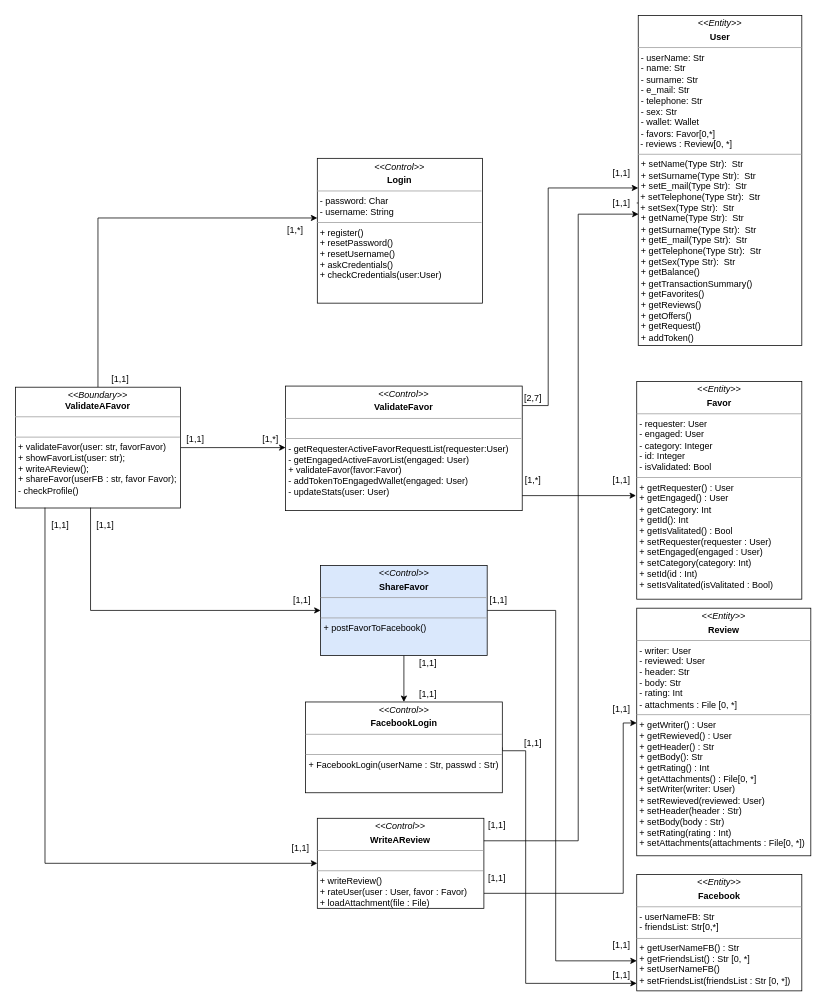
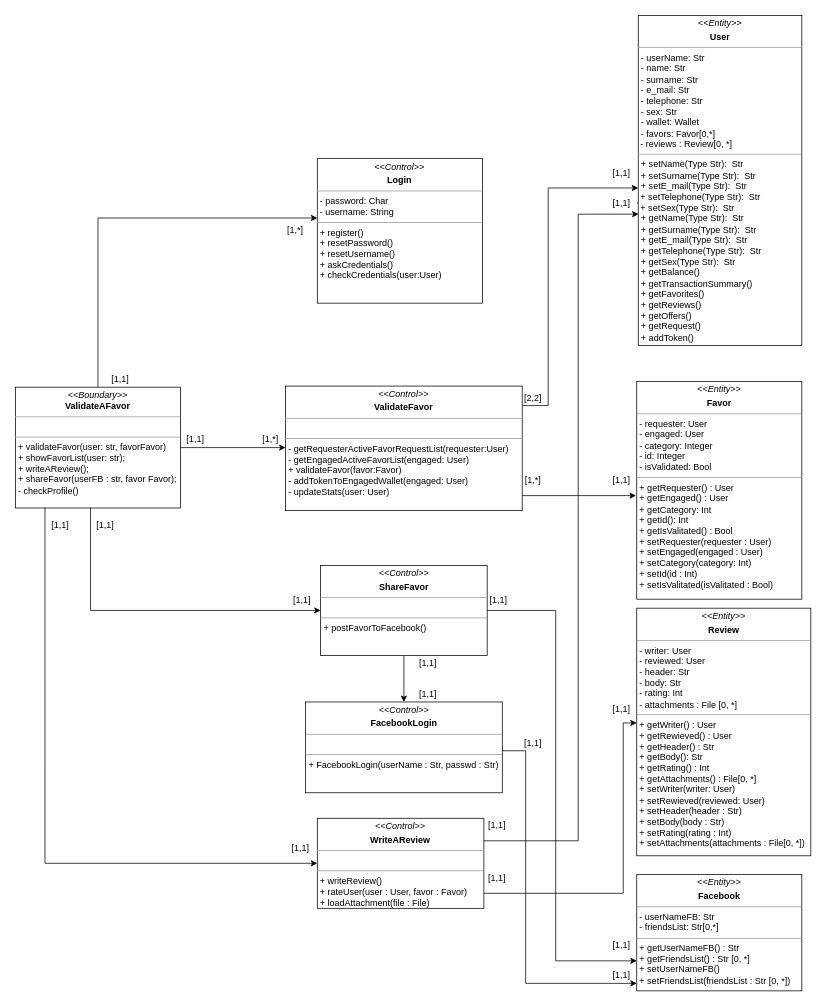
node "[2,7]": label "[2,7]" -> "[2,2]"
node "<<Control>> ShareFavor + postFavorToFacebook()": fillcolor #dae8fc -> #ffffff
